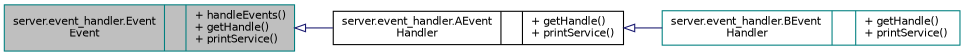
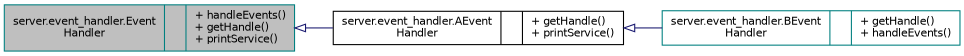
node "server.event_handler.Event": text "Event" -> "Handler"
node "server.event_handler.BEvent": text "+ printService()" -> "+ handleEvents()"
